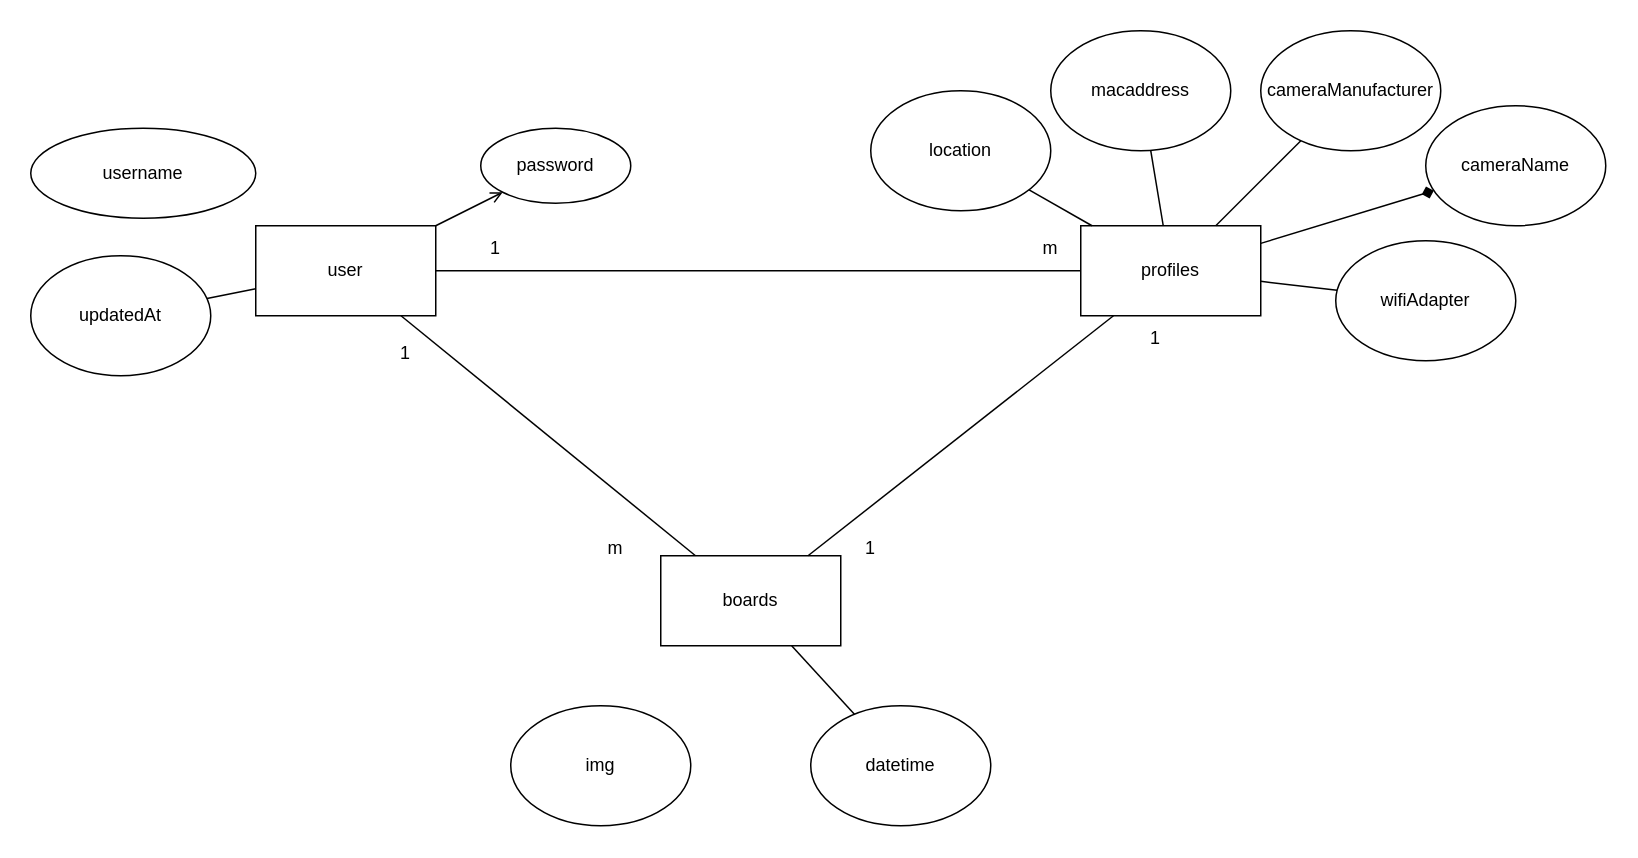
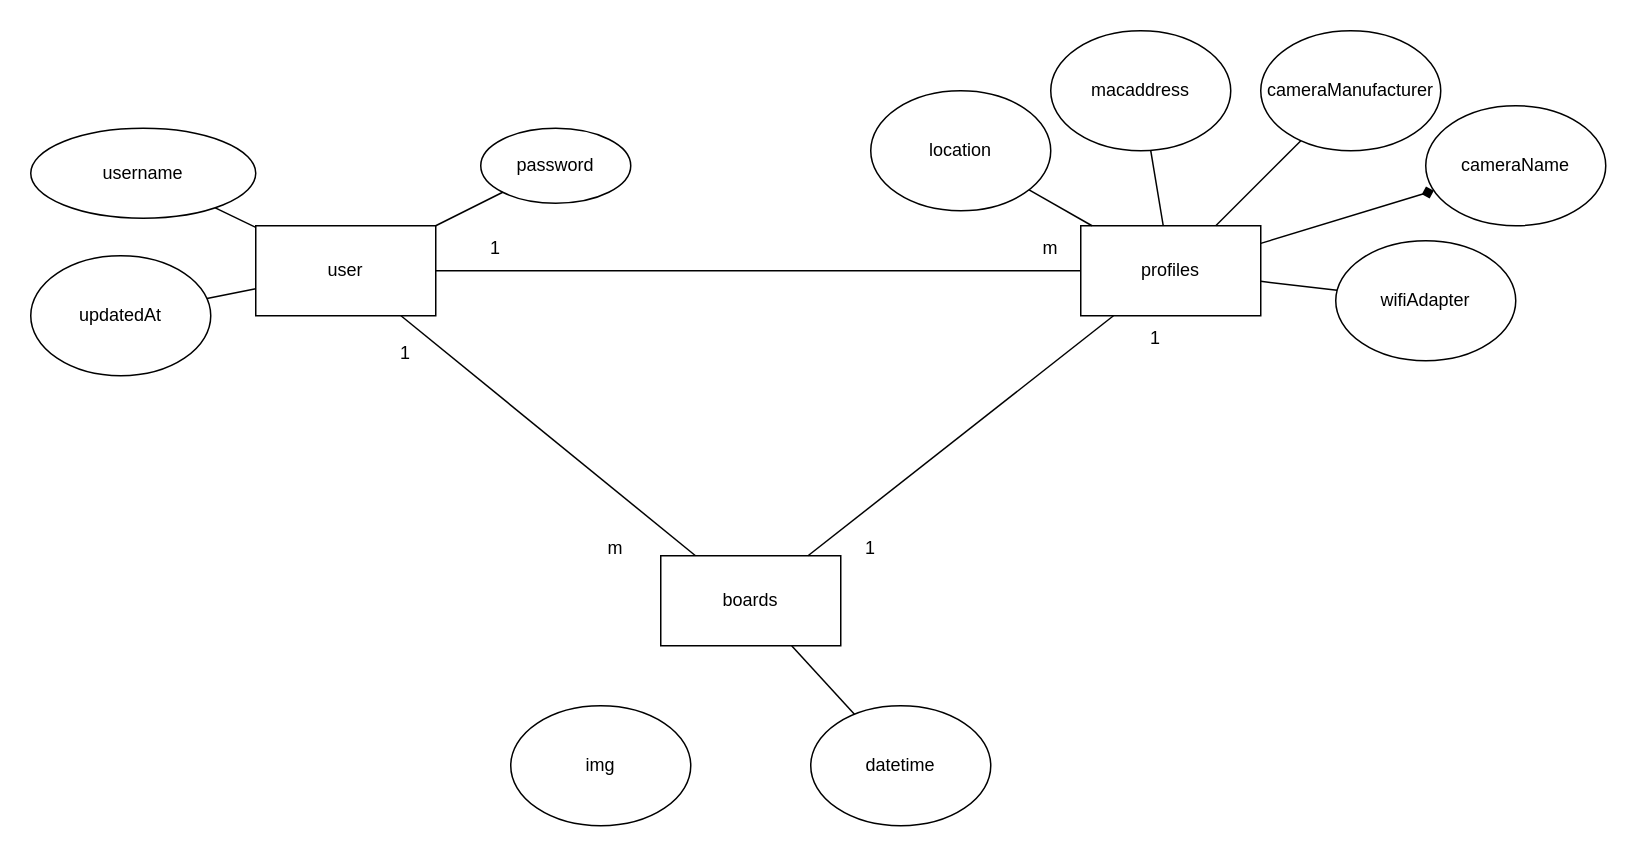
edge "user" -> "password": arrowhead open -> none
edge "username" -- "user": added
